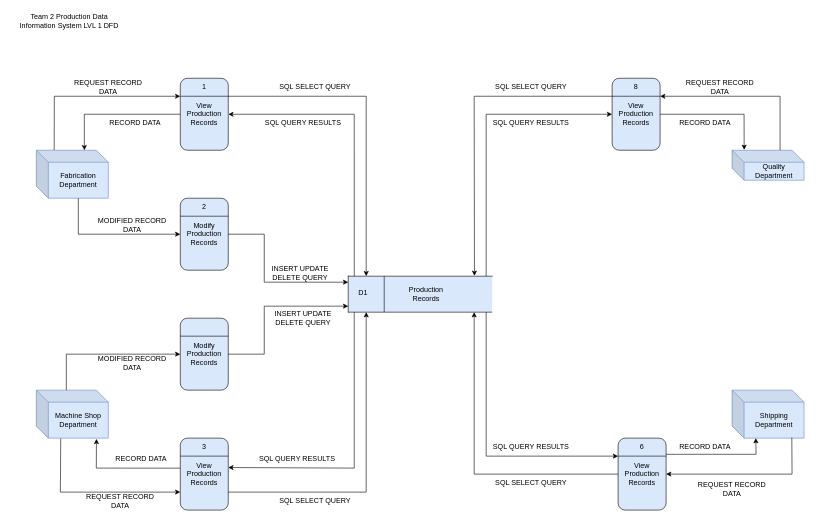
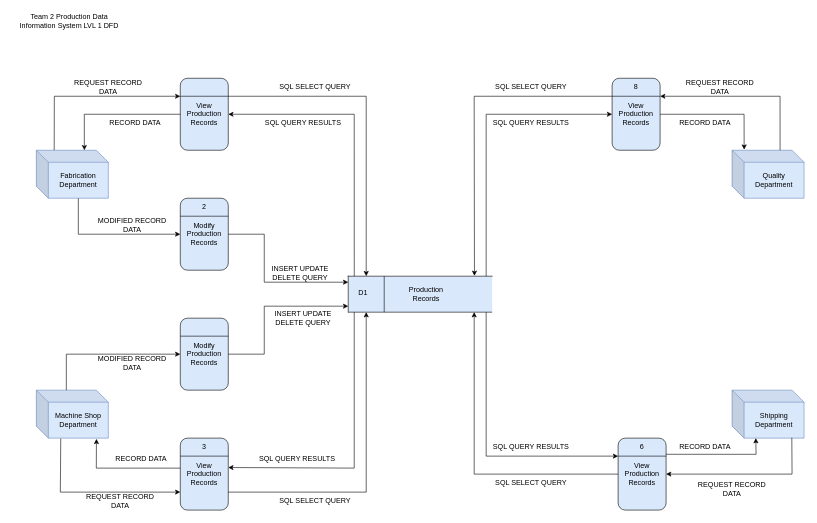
node "1": removed
node "Quality Department": size 72x30 -> 72x48
